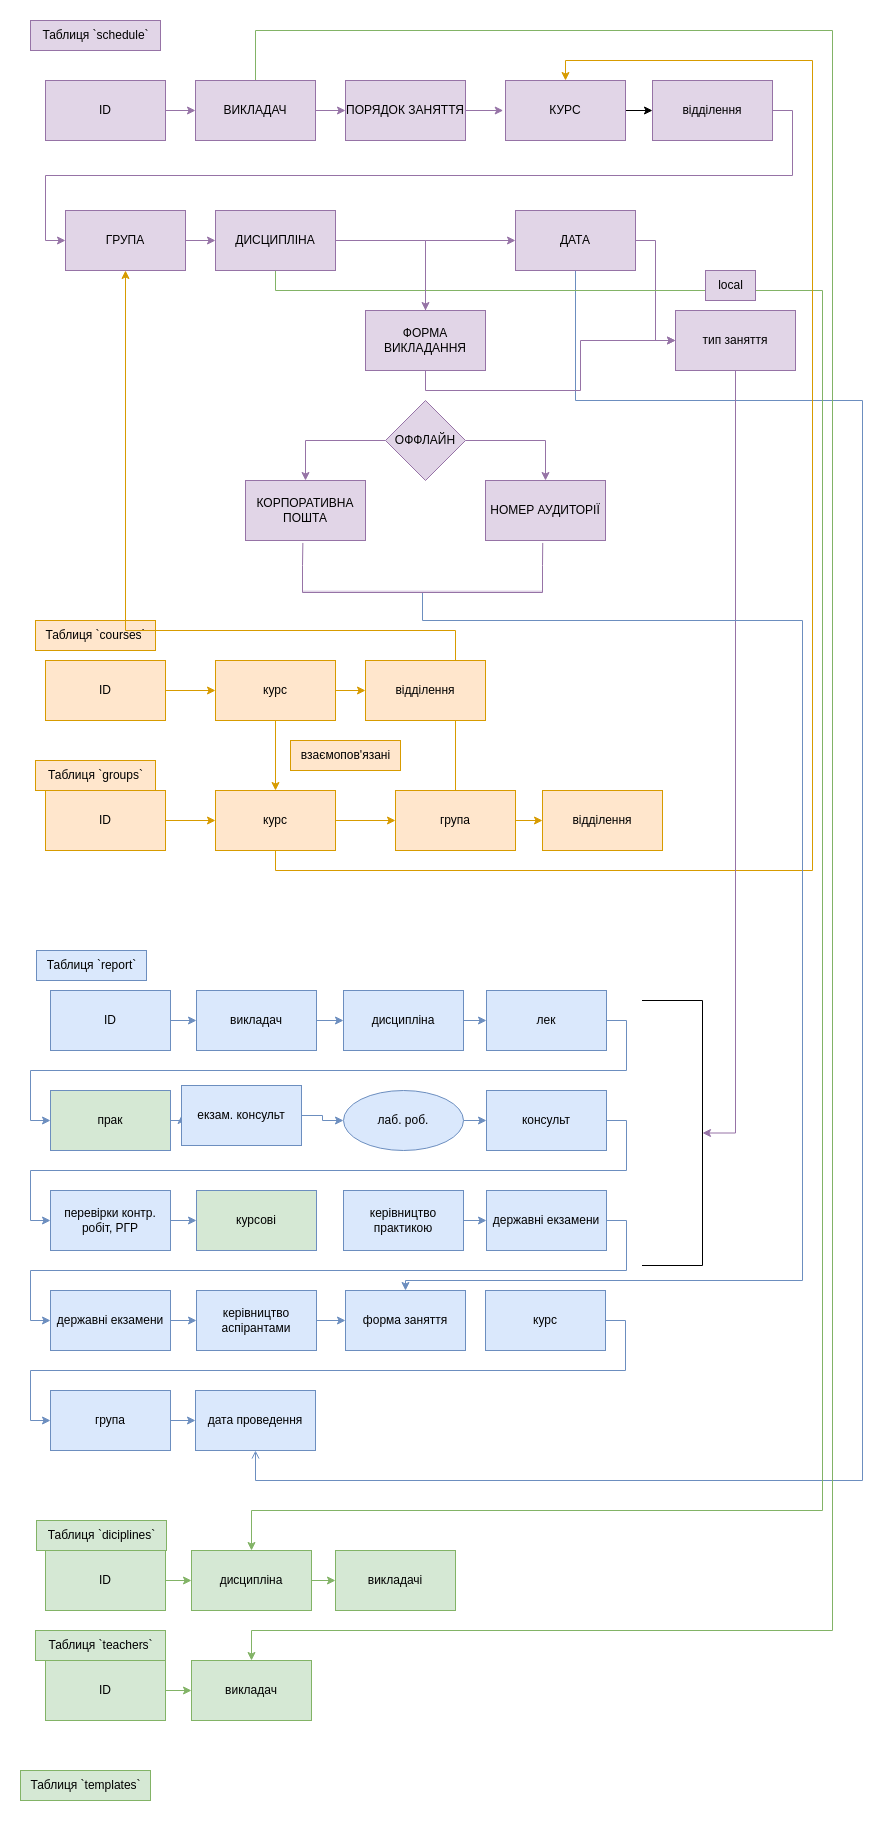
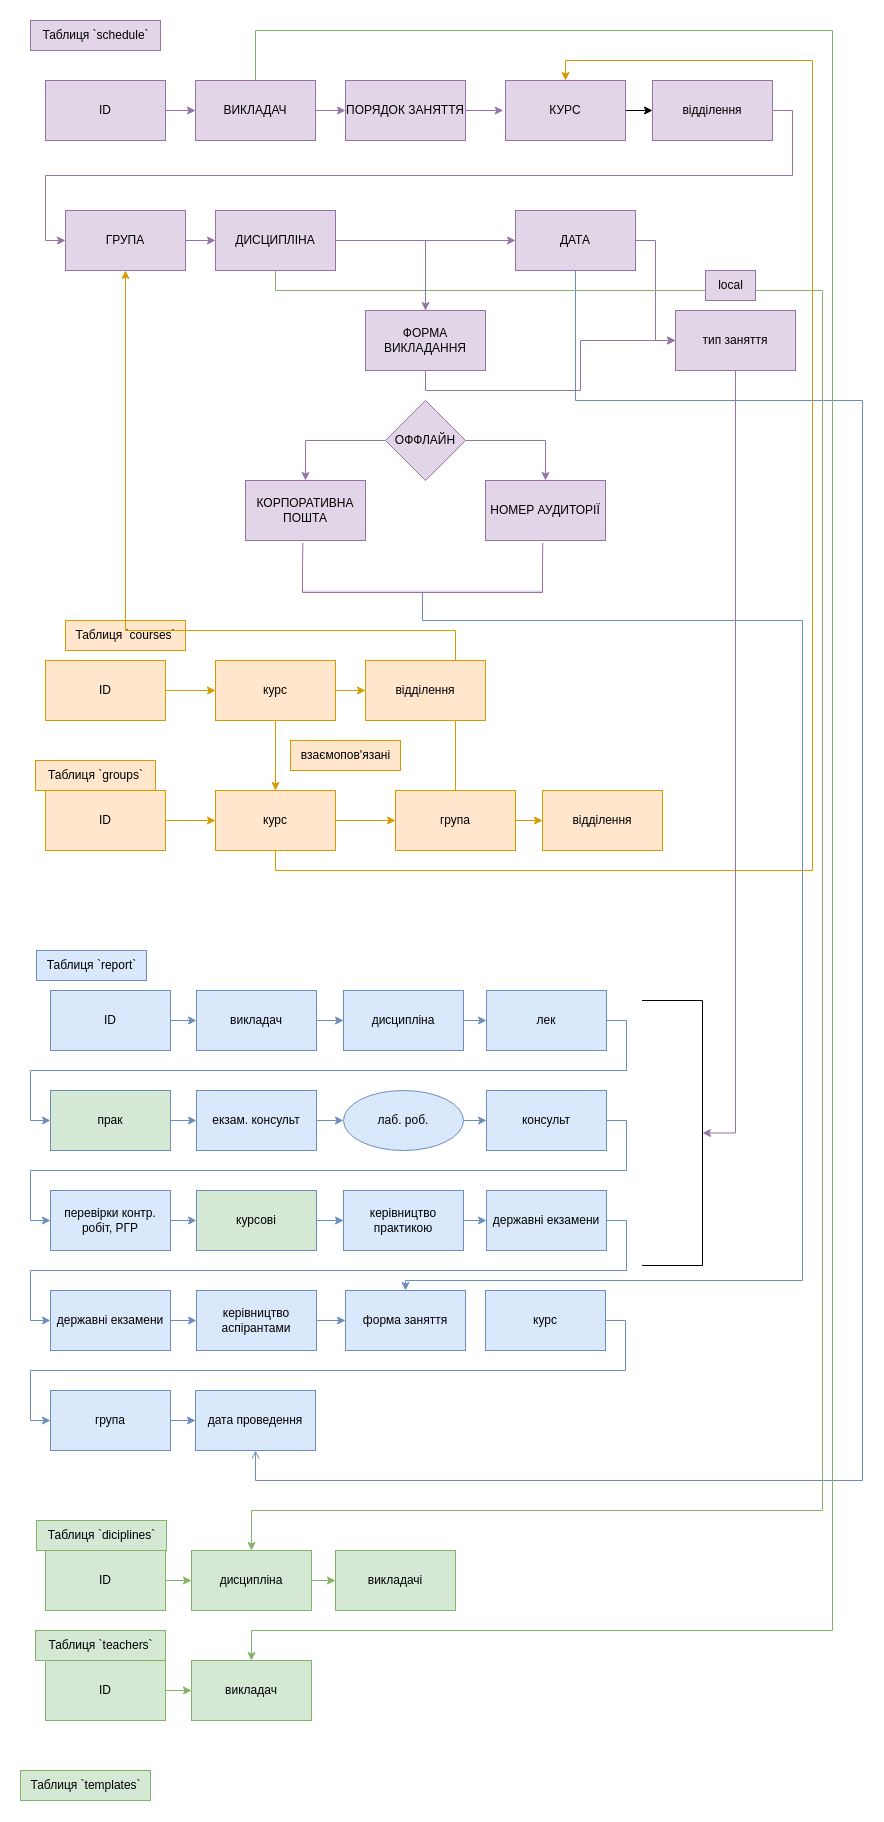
node "Таблиця `courses`": moved (96, 636) -> (126, 636)
node "екзам. консульт": moved (242, 1116) -> (257, 1121)
edge "курсові" -> "керівництво практикою": added
